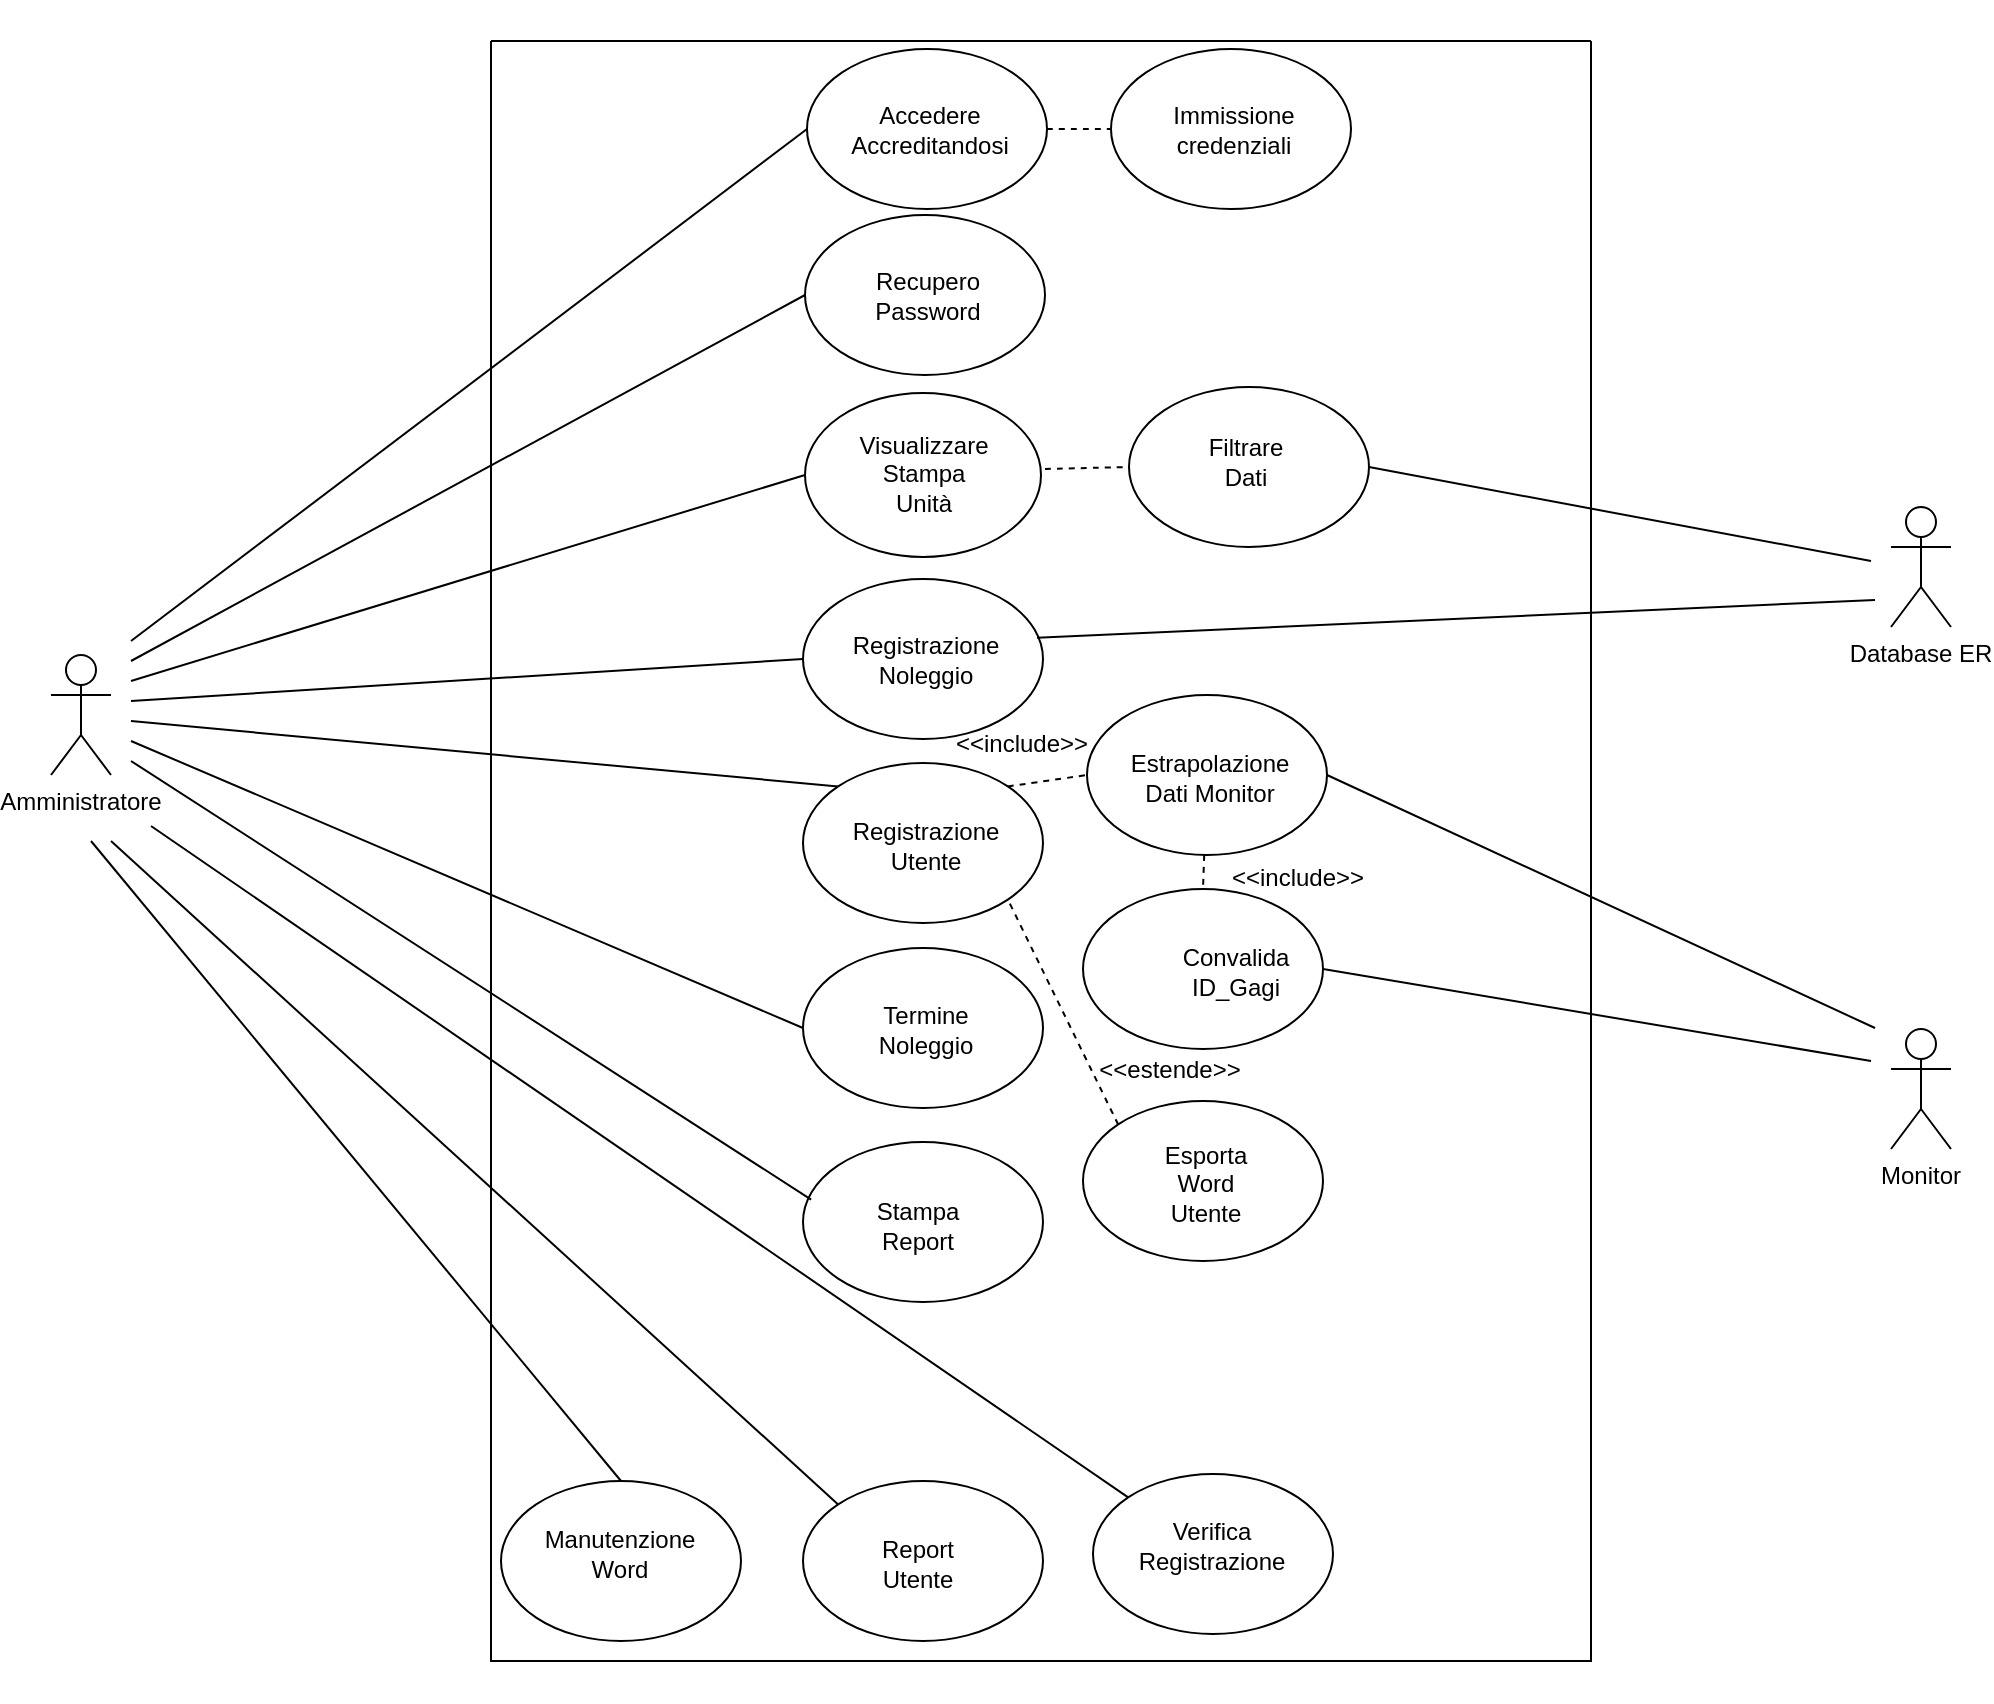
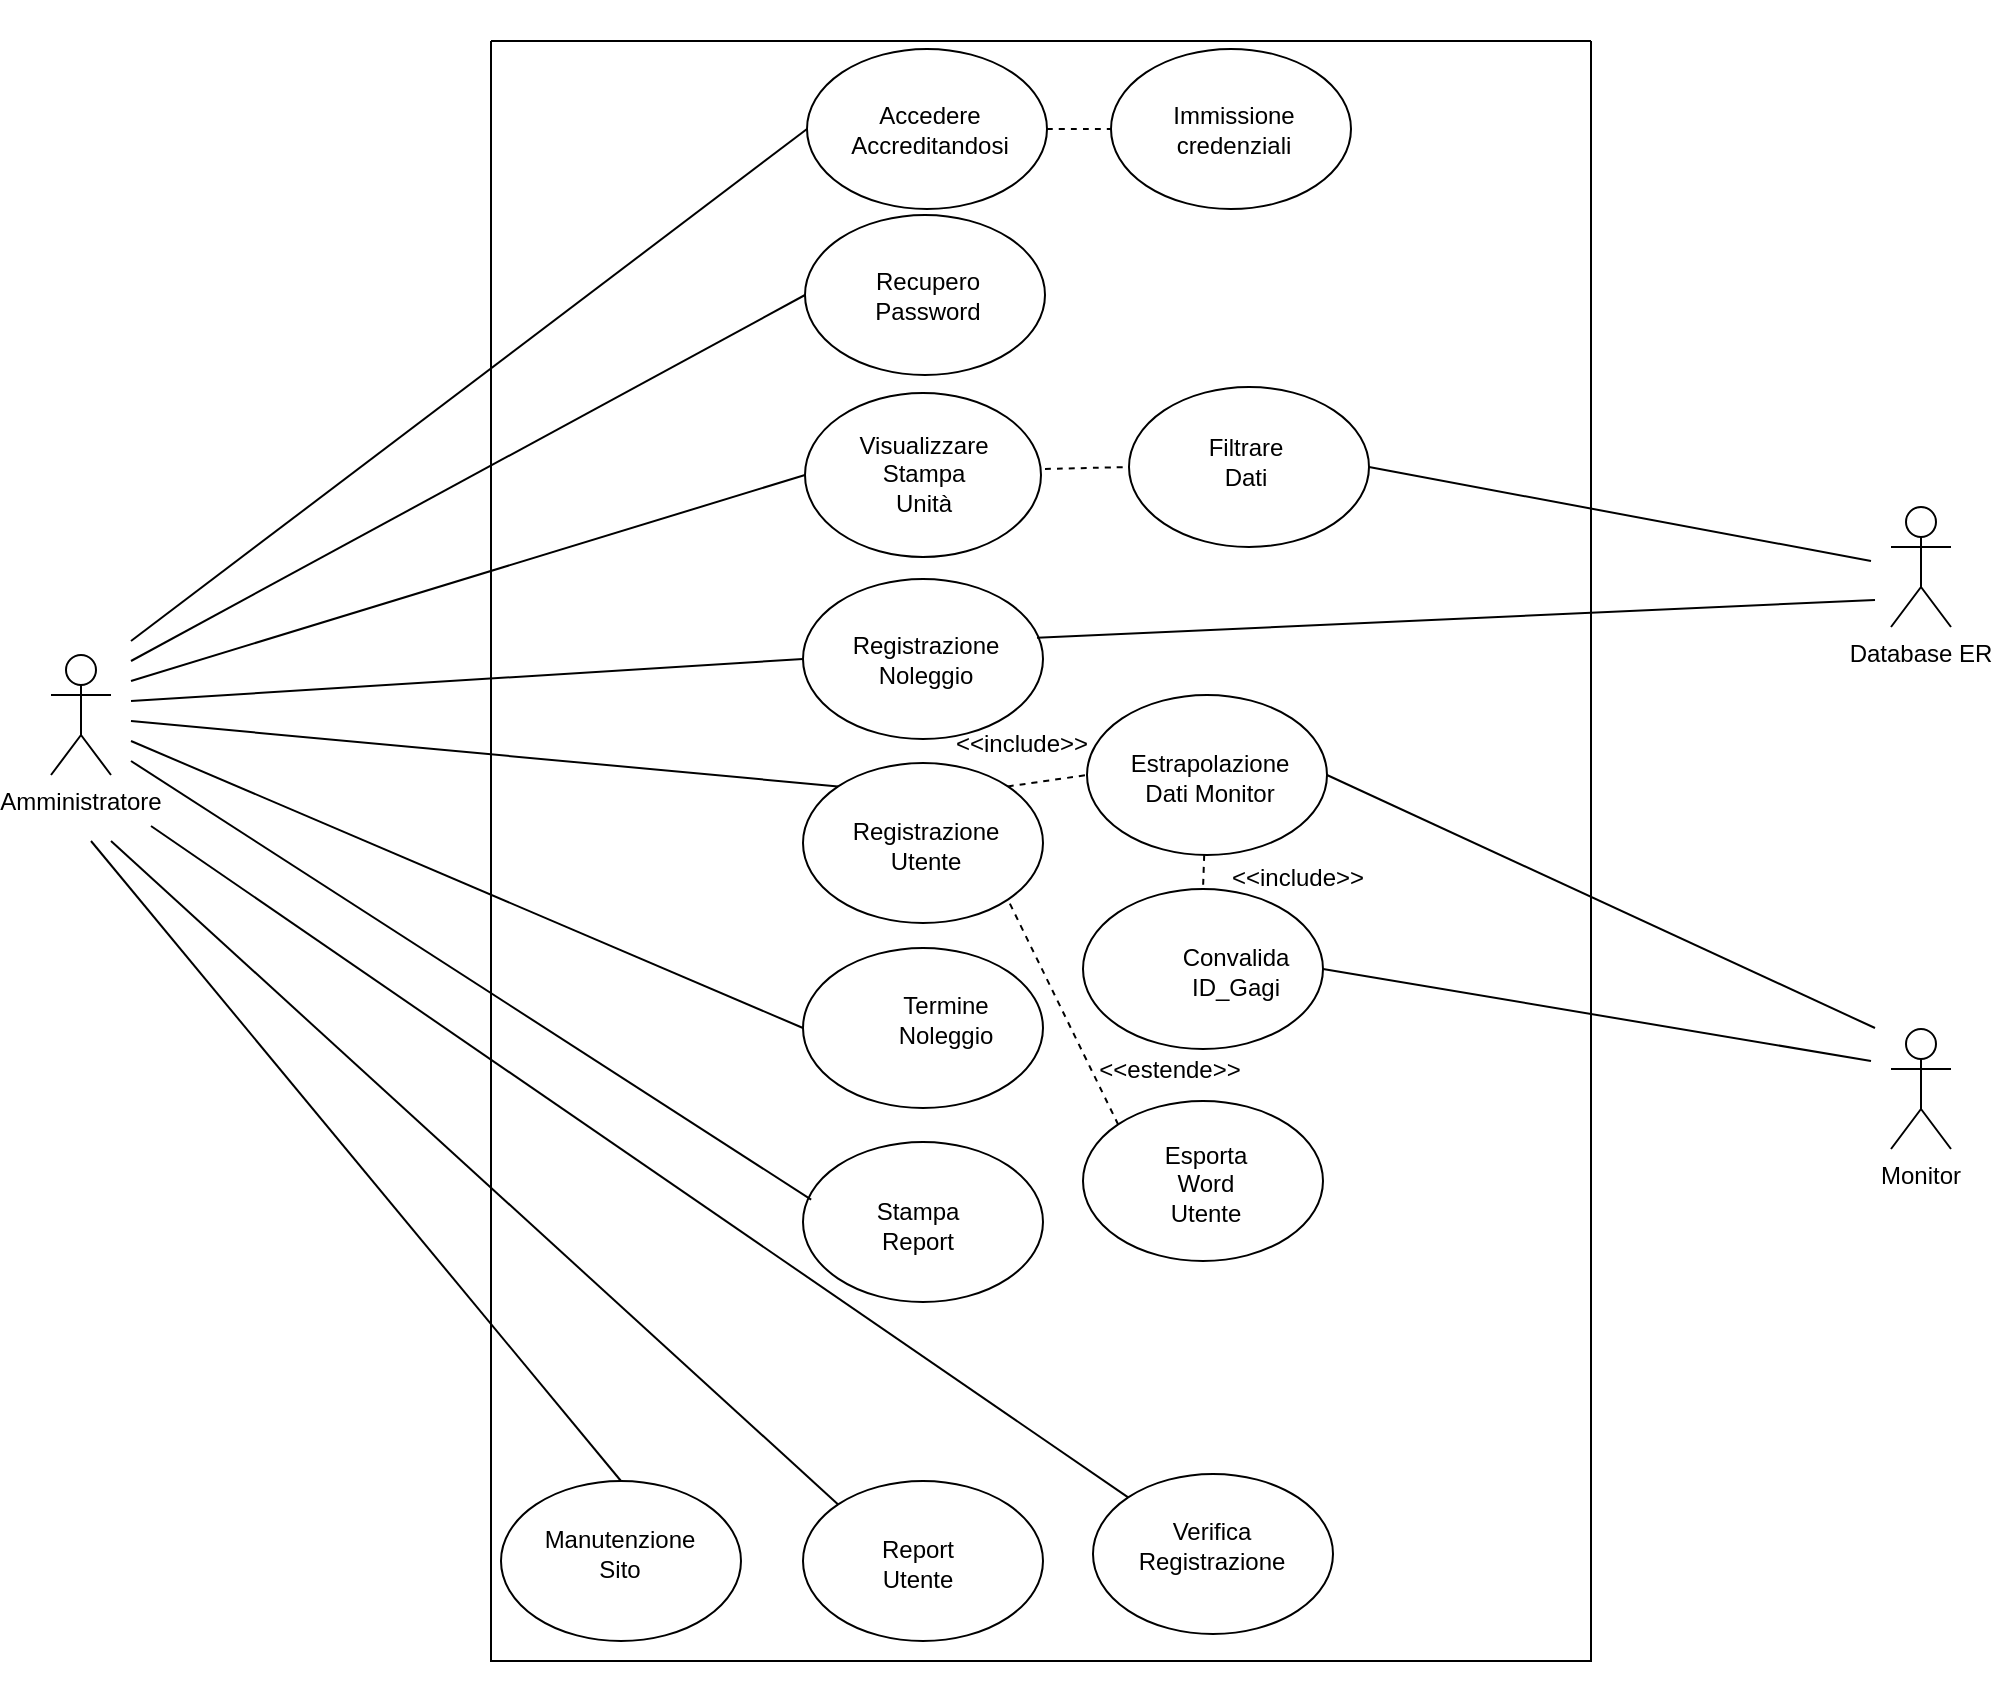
node "Termine Noleggio": moved (927, 1030) -> (947, 1020)
node "Manutenzione Word": label "Manutenzione Word" -> "Manutenzione Sito"
